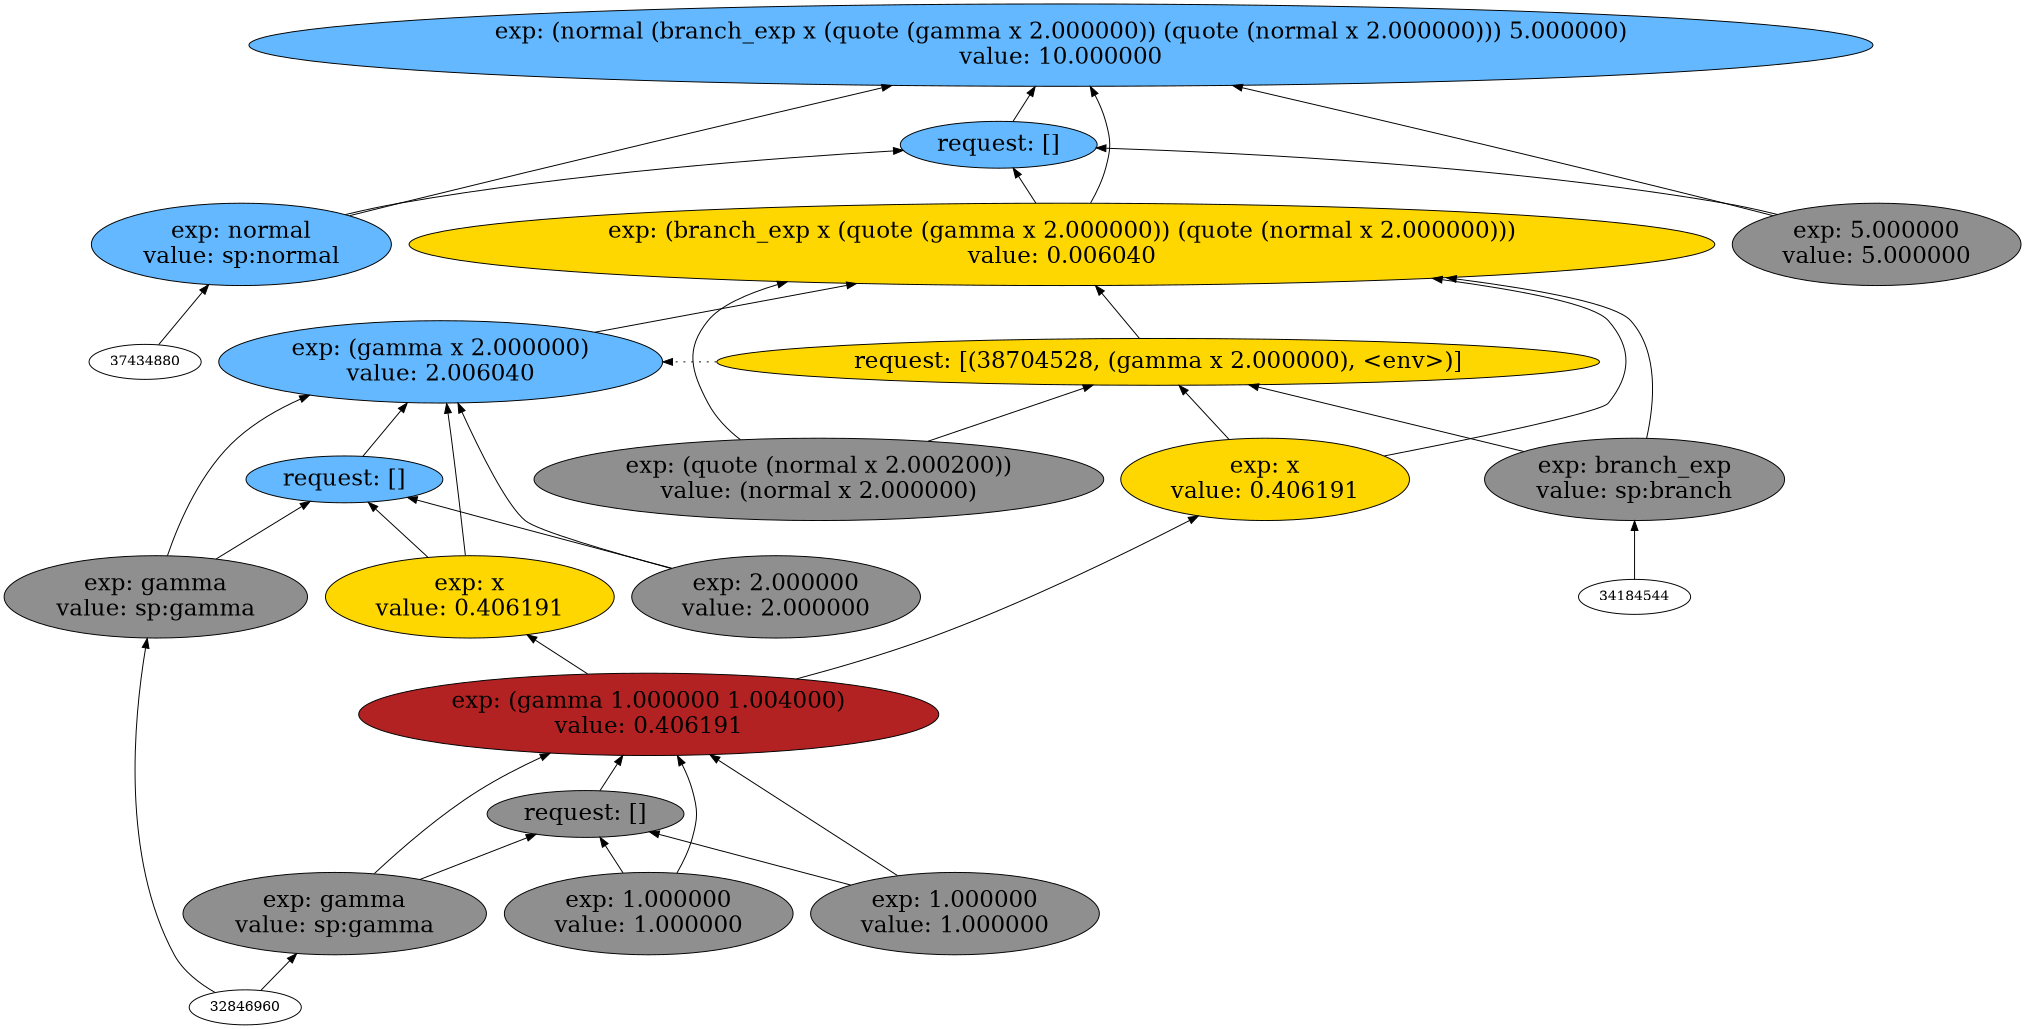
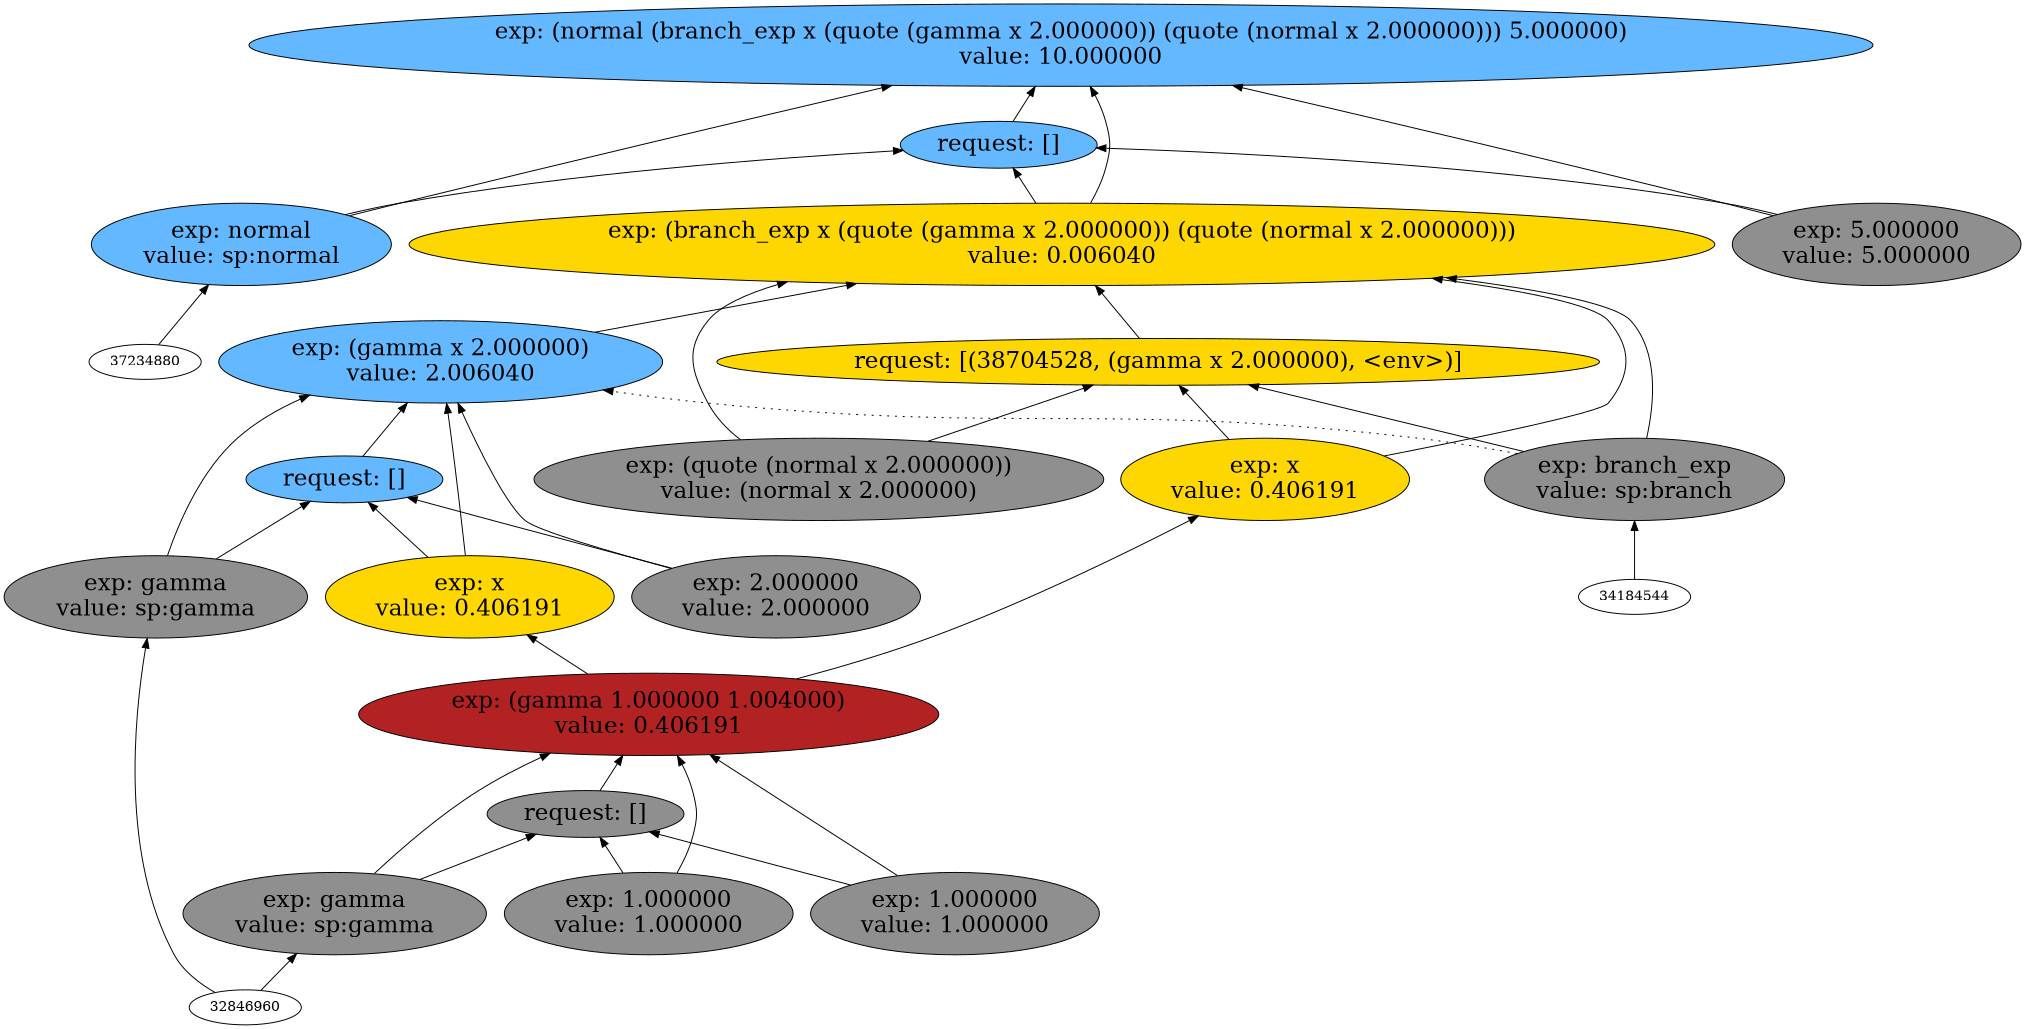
node "37434880": label "37434880" -> "37234880"
edge "request: [(38704528, (gamma x 2.000000), <env>)]" -> "exp: (gamma x 2.000000) value: 2.006040": now "exp: branch_exp value: sp:branch" -> "exp: (gamma x 2.000000) value: 2.006040"
node "exp: (quote (normal x 2.000200)) value: (normal x 2.000000)": label "exp: (quote (normal x 2.000200)) value: (normal x 2.000000)" -> "exp: (quote (normal x 2.000000)) value: (normal x 2.000000)"
